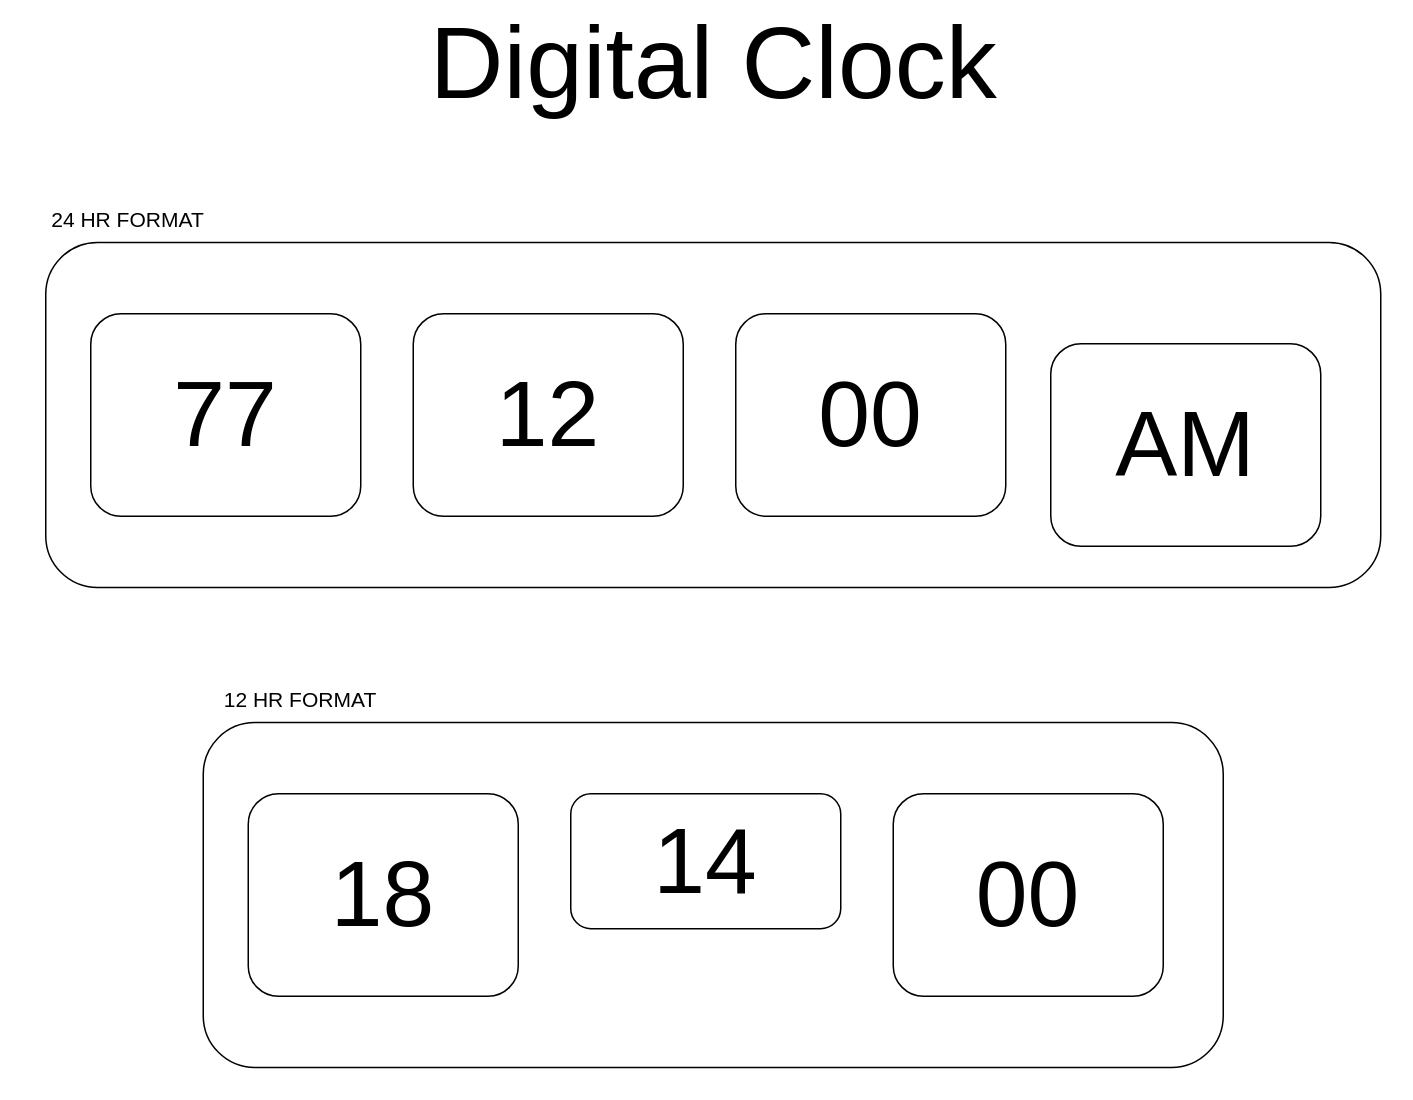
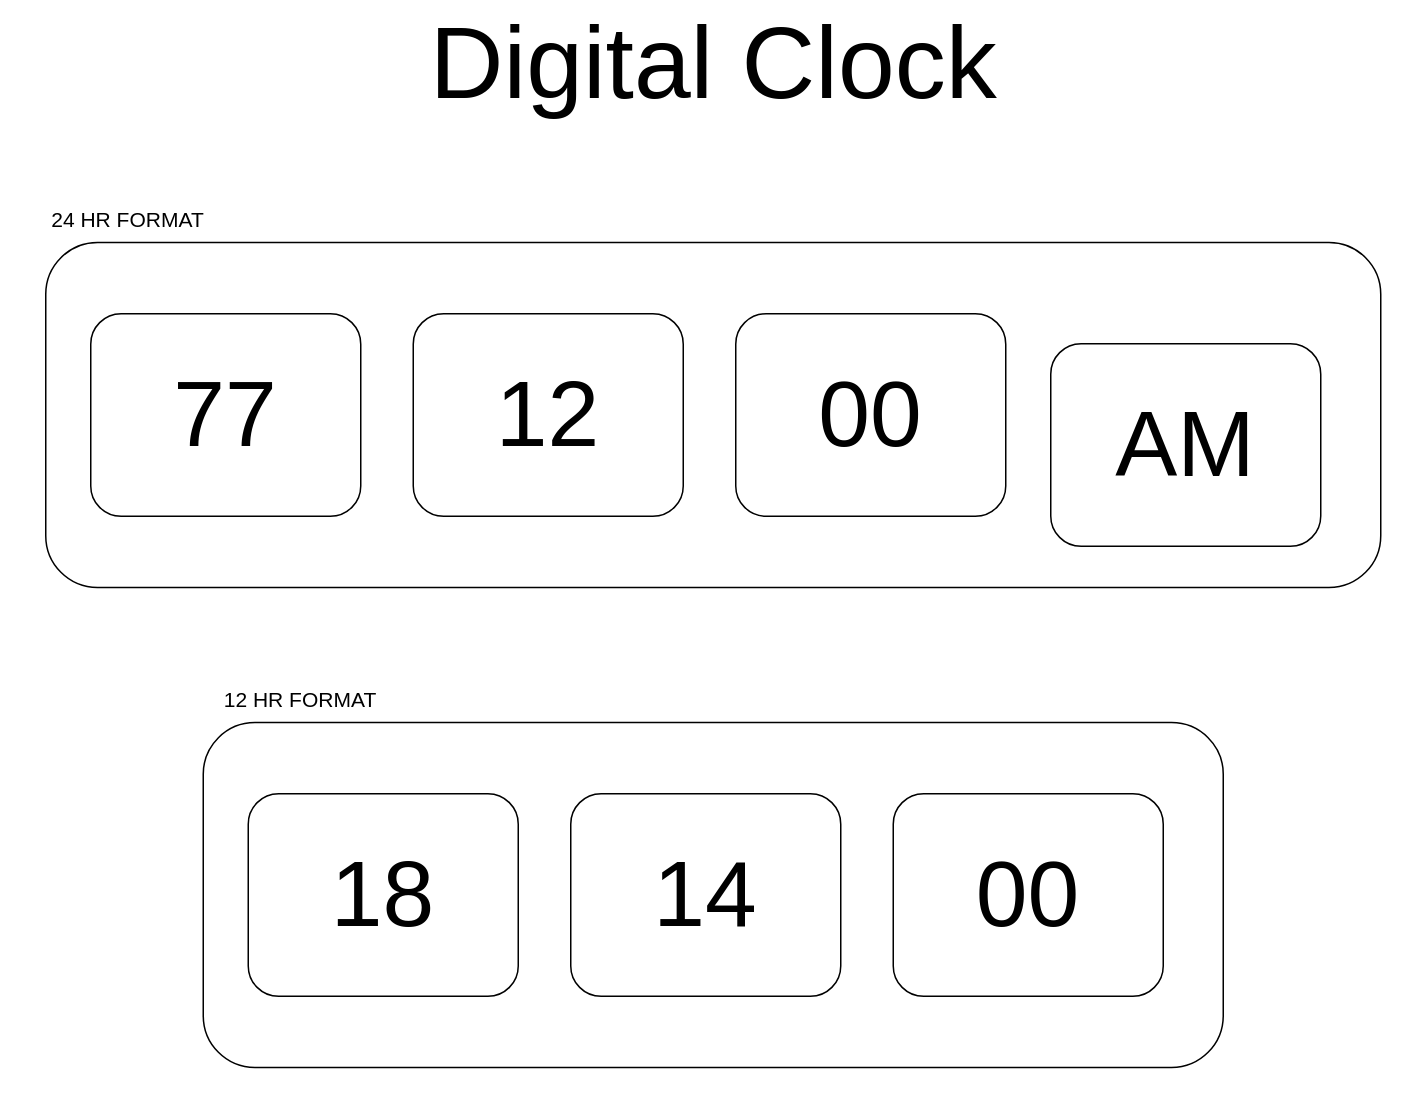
node "14": size 270x135 -> 270x203
